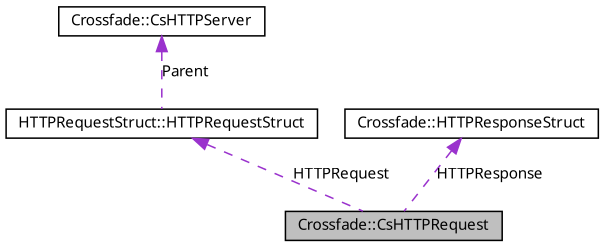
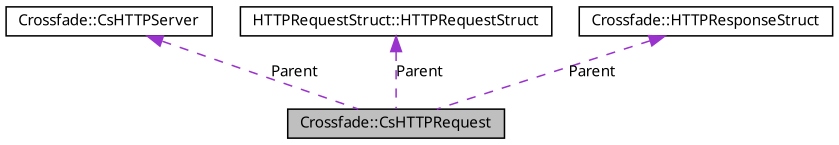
edge "HTTPRequestStruct::HTTPRequestStruct" -> "Crossfade::CsHTTPServer": now "Crossfade::CsHTTPRequest" -> "Crossfade::CsHTTPServer"
edge "Crossfade::CsHTTPRequest" -> "HTTPRequestStruct::HTTPRequestStruct": label "HTTPRequest" -> "Parent"
edge "Crossfade::CsHTTPRequest" -> "Crossfade::HTTPResponseStruct": label "HTTPResponse" -> "Parent"
